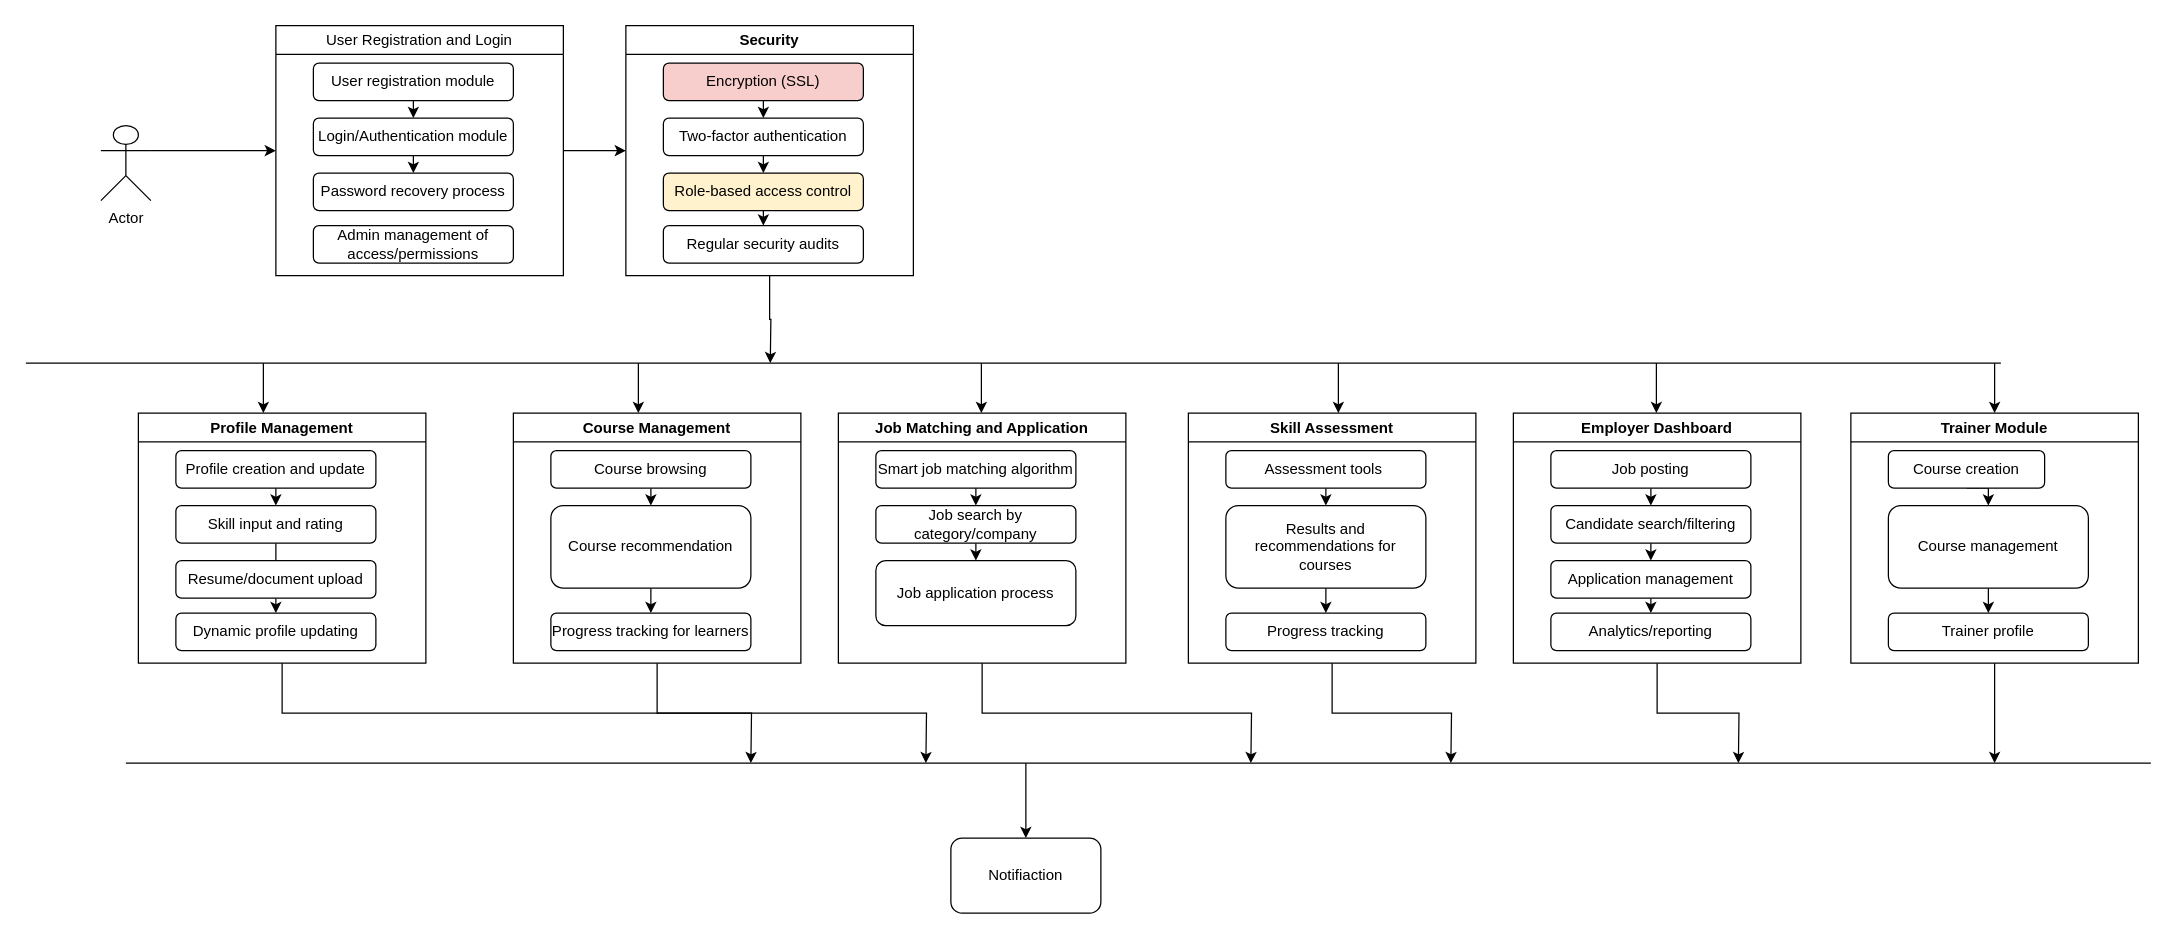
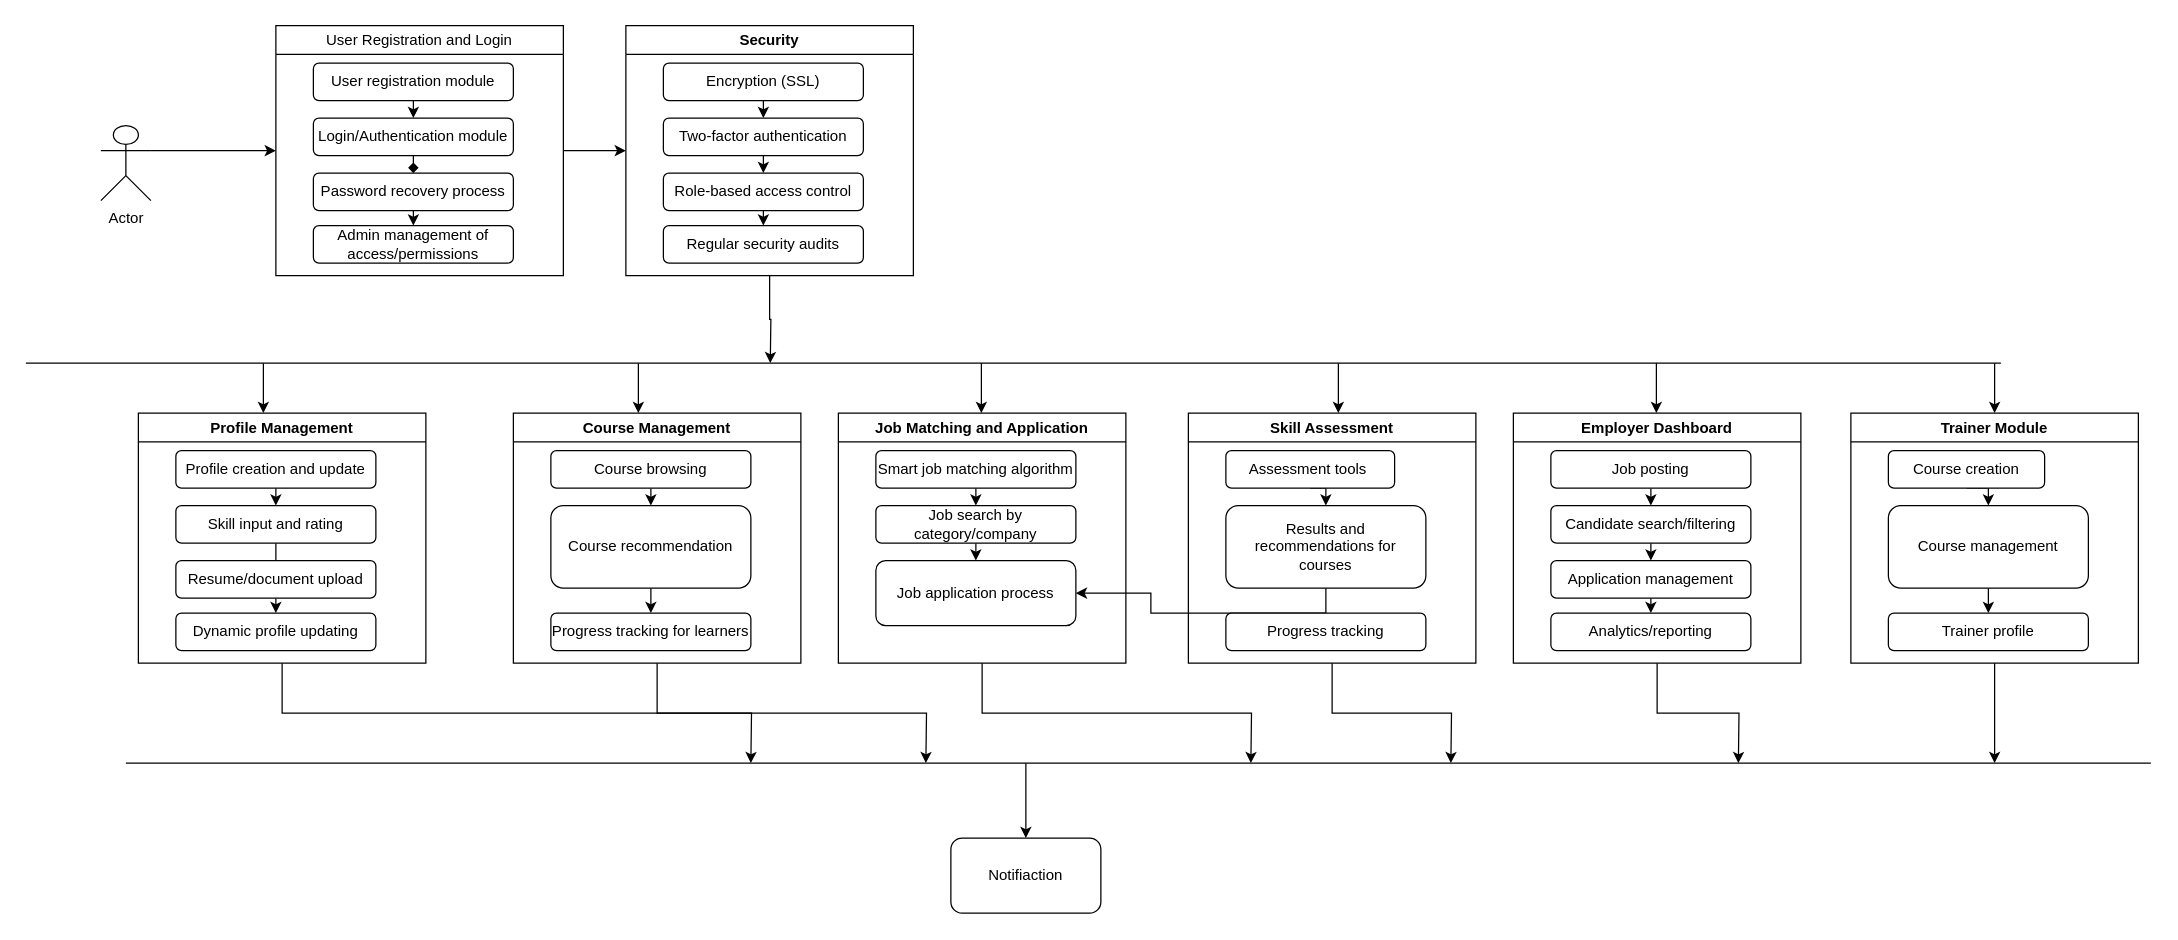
node "Encryption (SSL)": fillcolor #f8cecc -> #ffffff
edge "Login/Authentication module" -> "Password recovery process": arrowhead classic -> diamond
node "Role-based access control": fillcolor #fff2cc -> #ffffff
edge "Password recovery process" -> "Admin management of access/permissions": added
node "Assessment tools": size 200x38 -> 169x38
edge "Results and recommendations for courses" -> "Progress tracking": now "Results and recommendations for courses" -> "Job application process"
